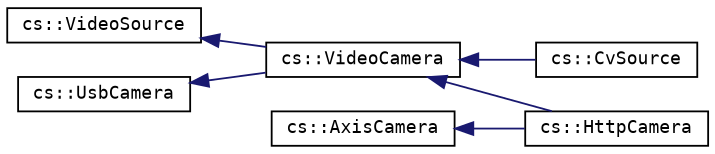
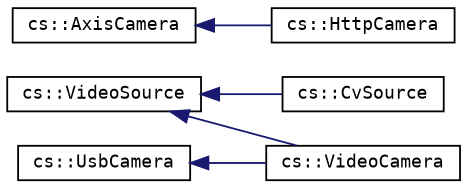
edge "cs::CvSource" -> "cs::VideoCamera": now "cs::CvSource" -> "cs::VideoSource"
edge "cs::HttpCamera" -> "cs::VideoCamera": removed
